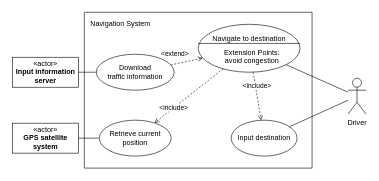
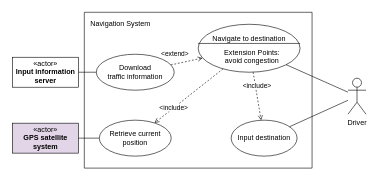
node "«actor» GPS satellite system": fillcolor #ffffff -> #e1d5e7
